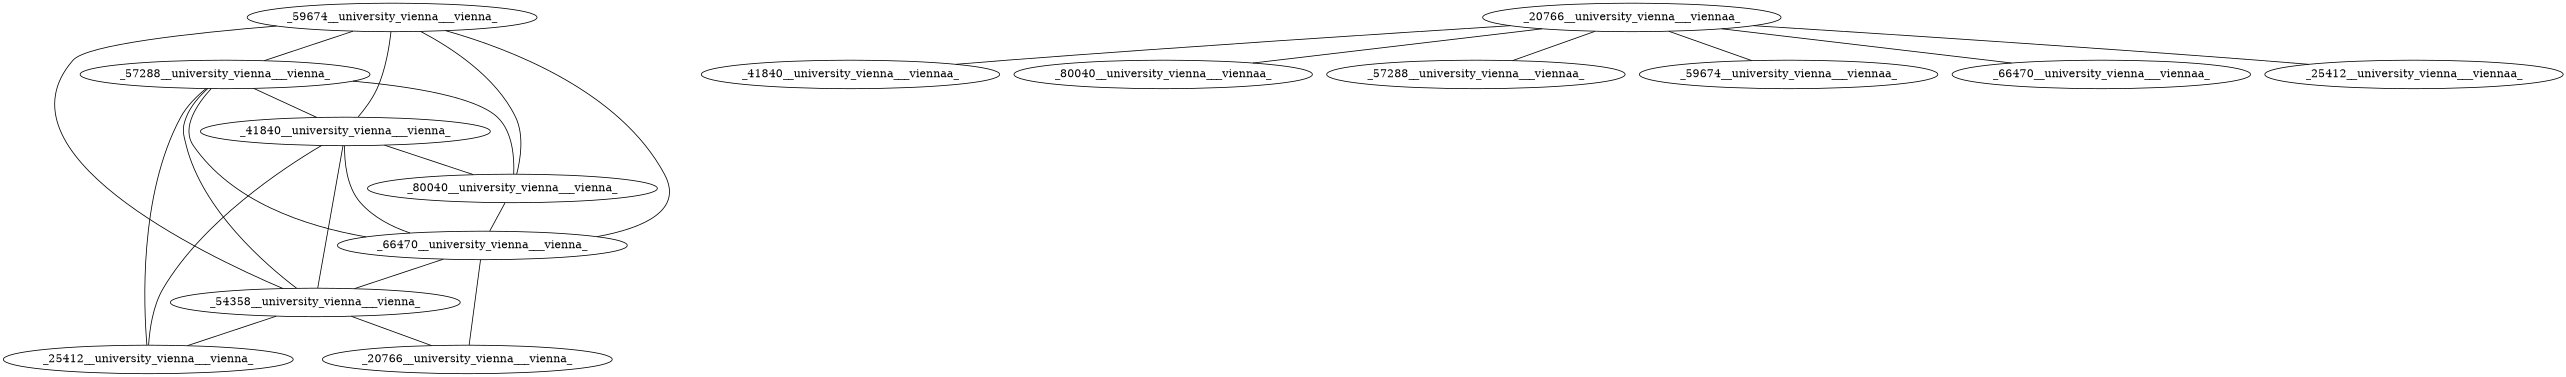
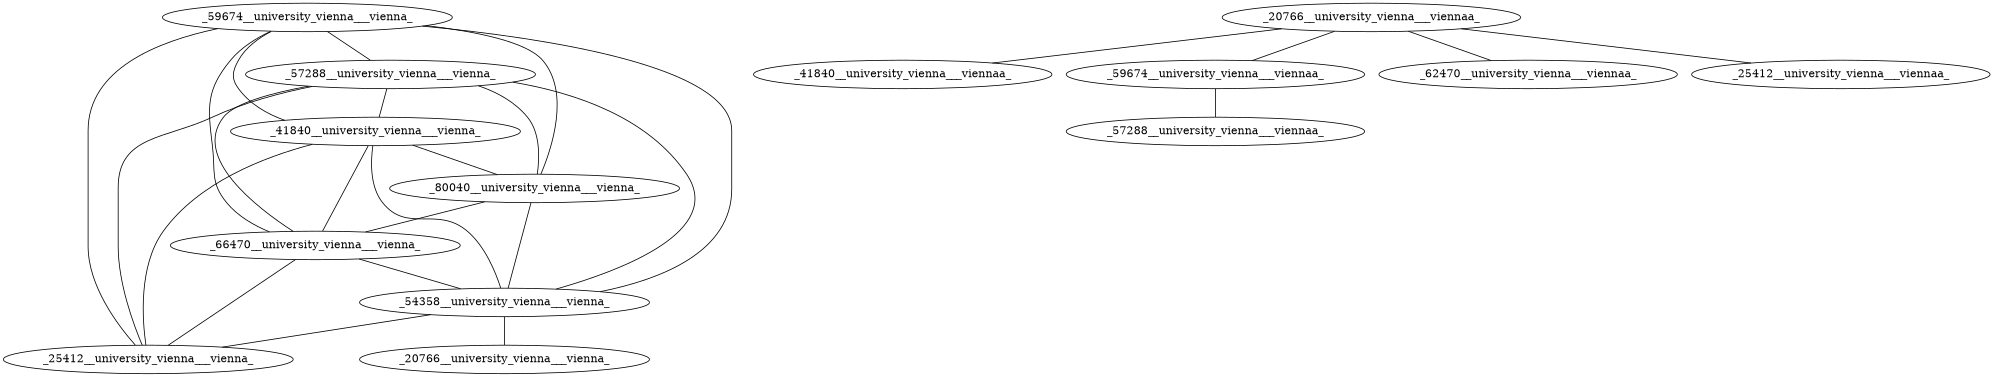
edge "_20766__university_vienna___viennaa_" -- "_57288__university_vienna___viennaa_": now "_59674__university_vienna___viennaa_" -- "_57288__university_vienna___viennaa_"
node "_80040__university_vienna___viennaa_": removed
node "_66470__university_vienna___viennaa_": label "_66470__university_vienna___viennaa_" -> "_62470__university_vienna___viennaa_"
edge "_59674__university_vienna___vienna_" -- "_25412__university_vienna___vienna_": added
edge "_80040__university_vienna___vienna_" -- "_54358__university_vienna___vienna_": added
edge "_66470__university_vienna___vienna_" -- "_20766__university_vienna___vienna_": now "_66470__university_vienna___vienna_" -- "_25412__university_vienna___vienna_"
